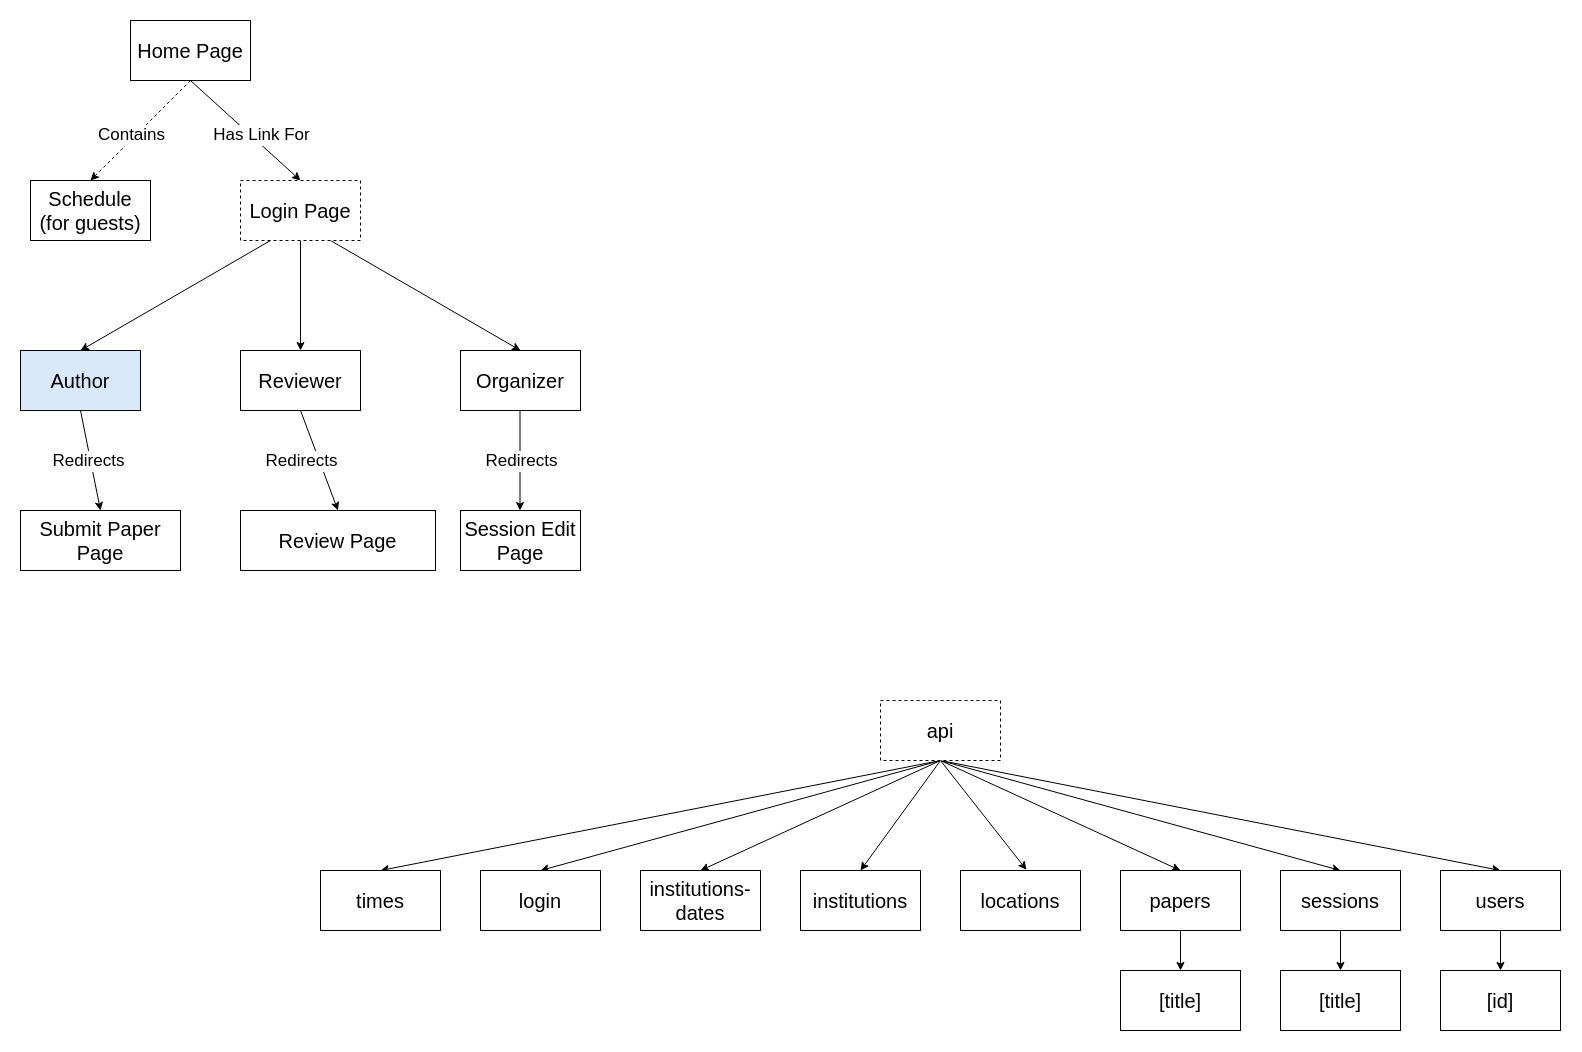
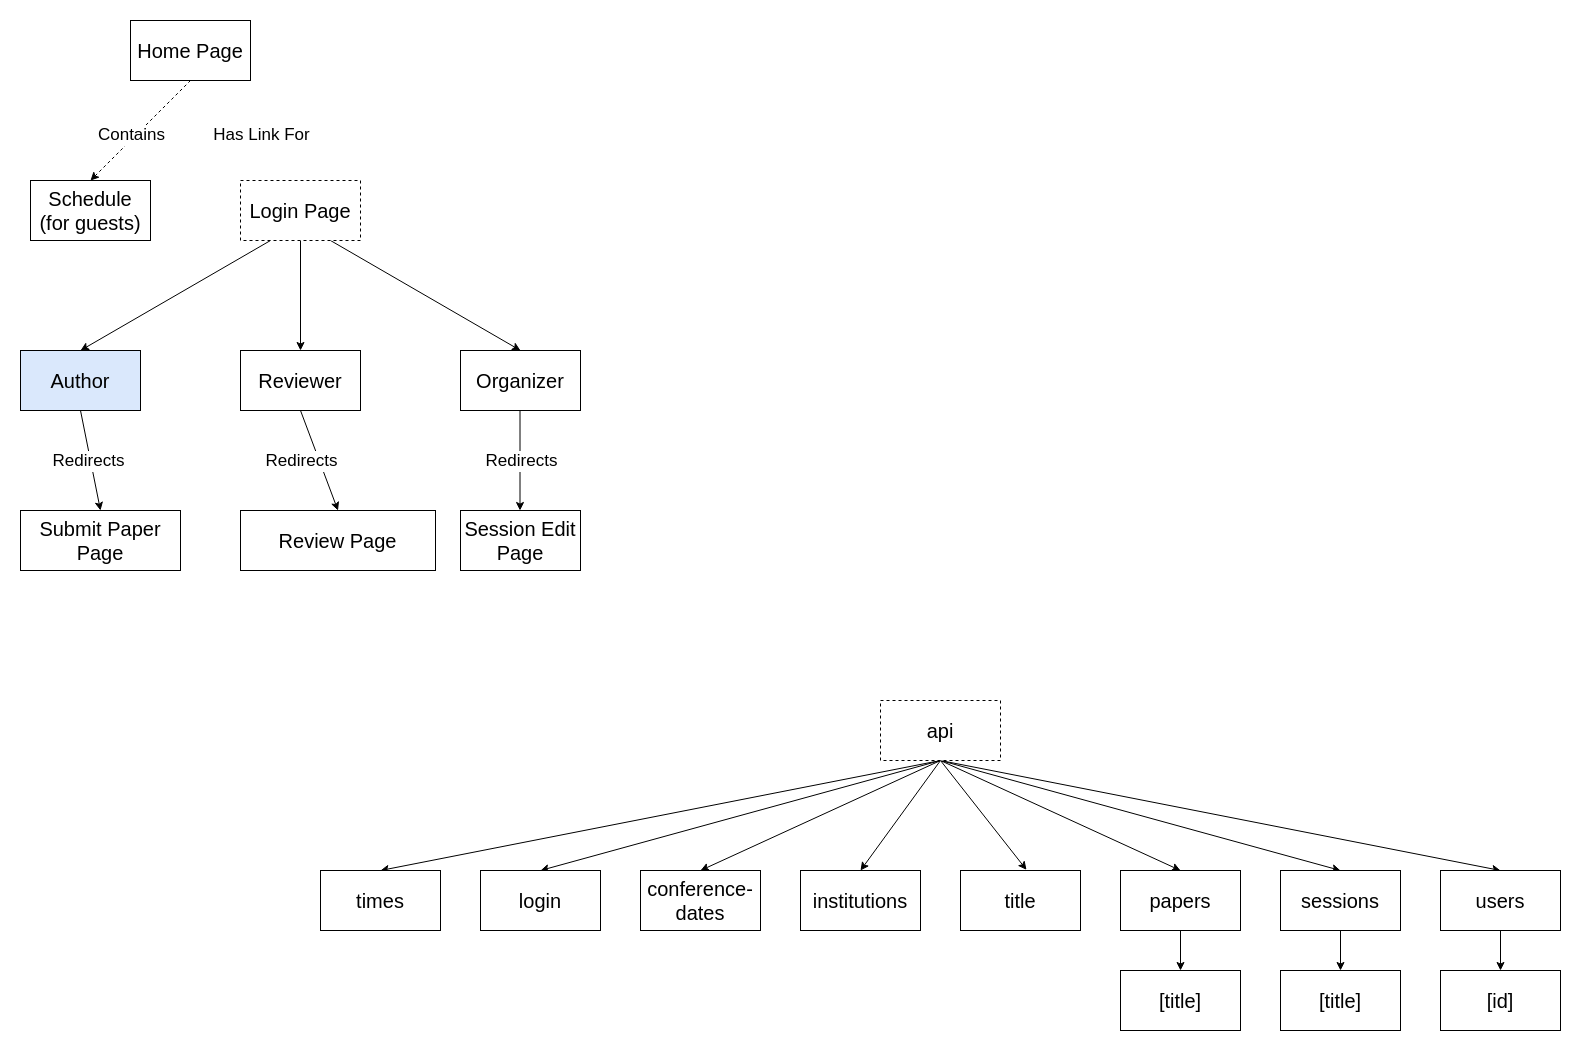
edge "Home Page" -> "Login Page": removed
node "institutions-dates": label "institutions-dates" -> "conference-dates"
node "locations": label "locations" -> "title"
